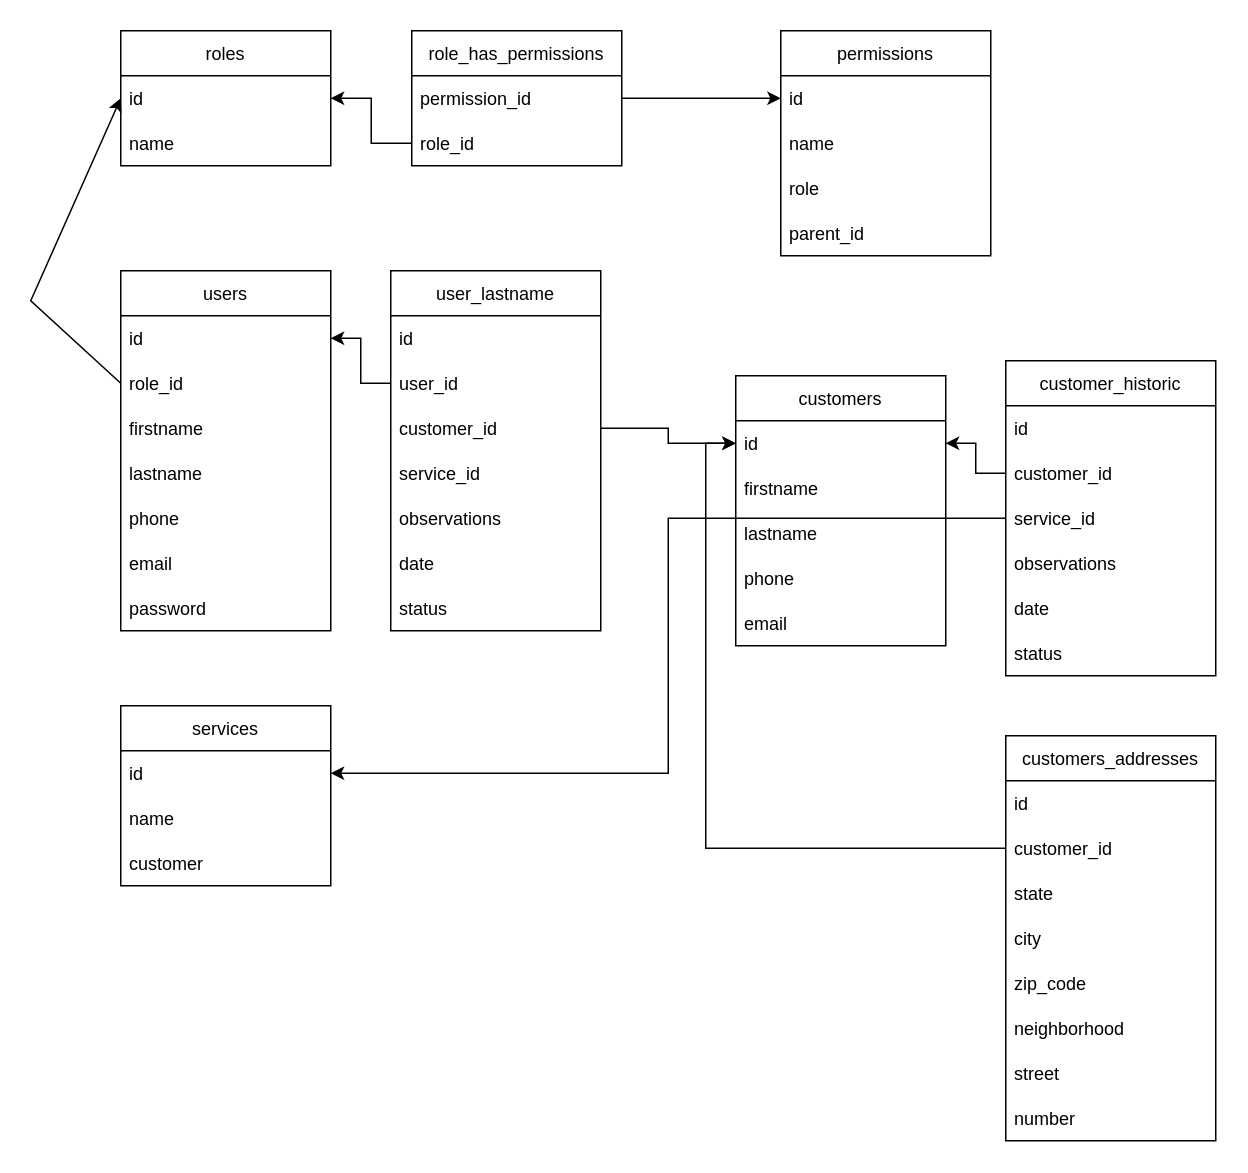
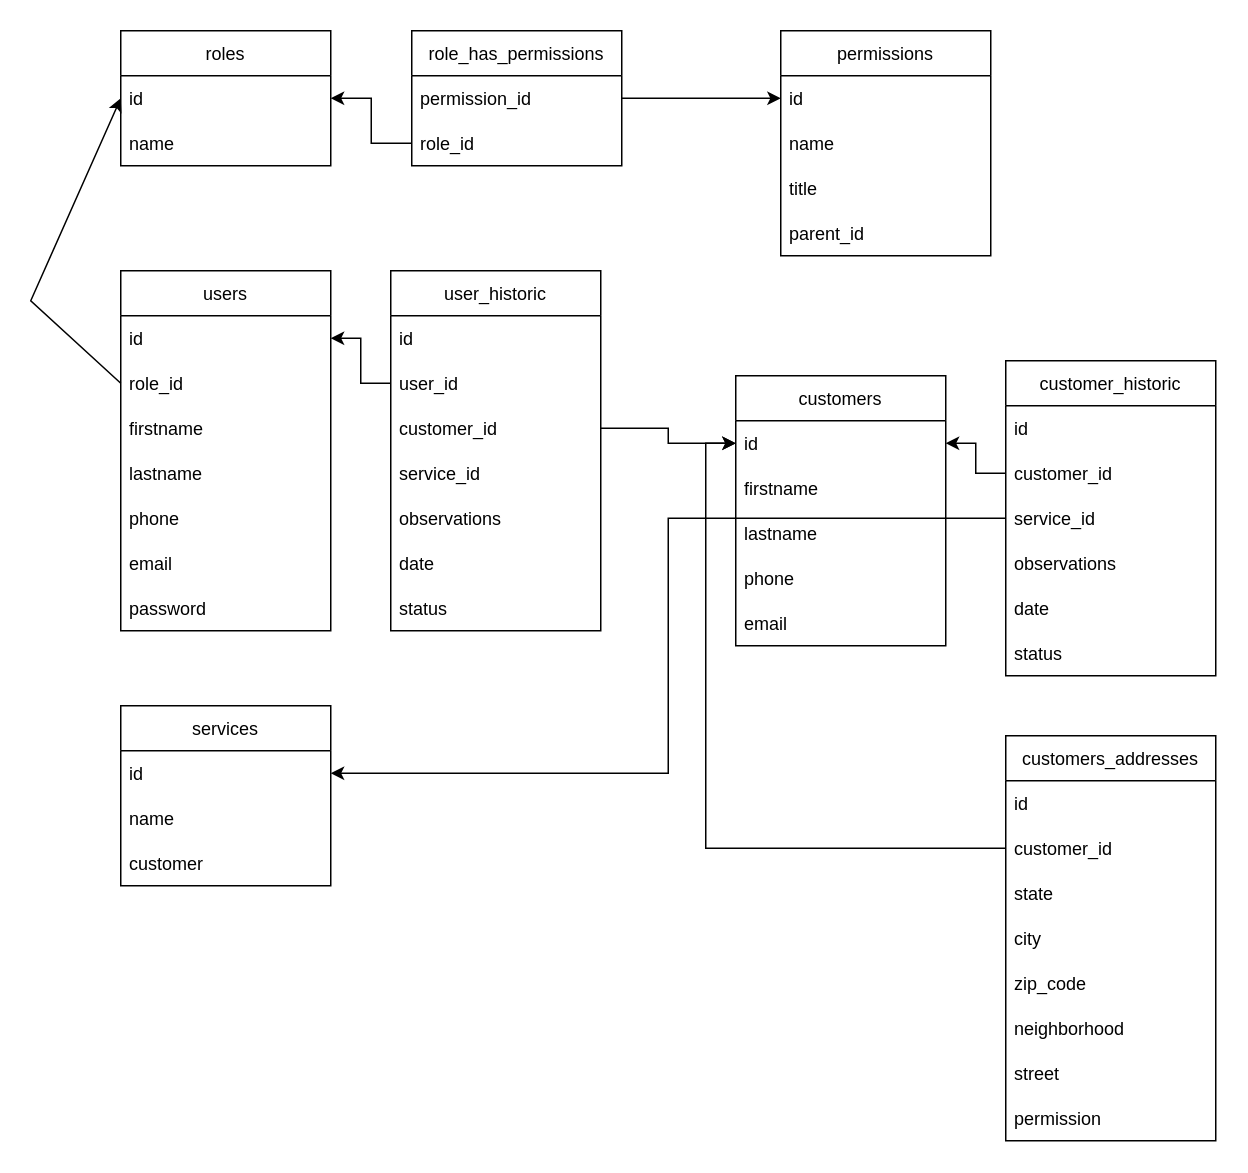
node "role": label "role" -> "title"
node "user_lastname": label "user_lastname" -> "user_historic"
node "number": label "number" -> "permission"
